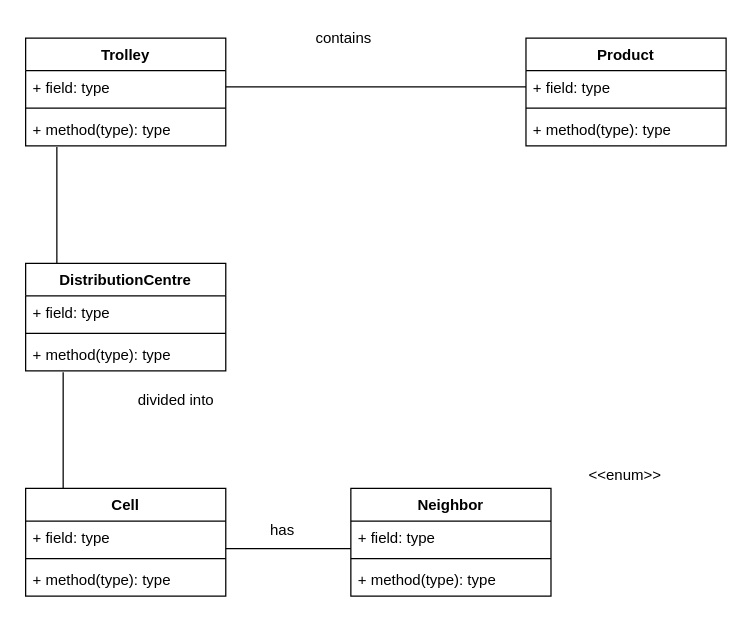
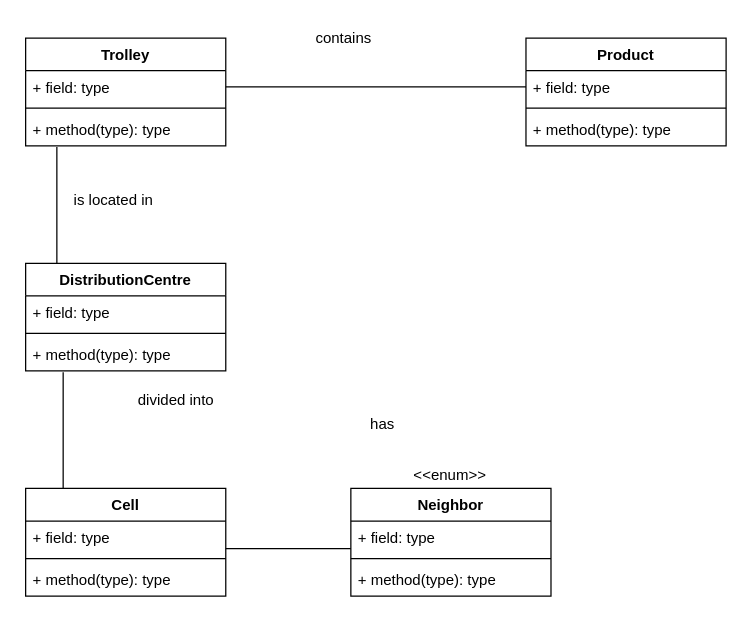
node "is located in": added
node "<<enum>>": moved (624, 476) -> (449, 476)
node "has": moved (282, 531) -> (382, 424)
